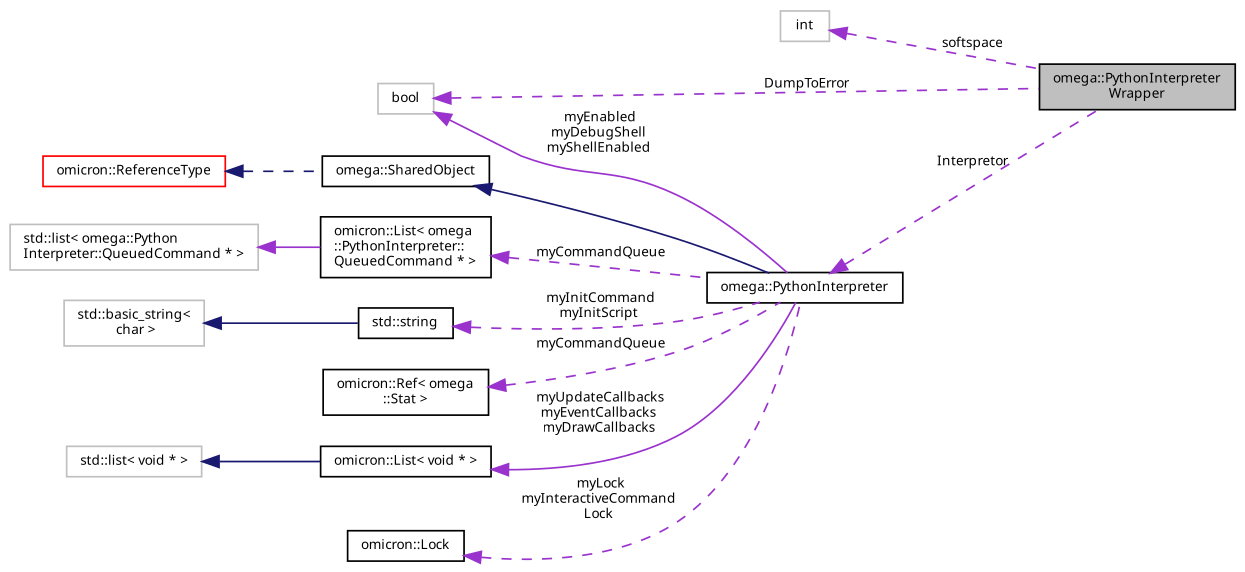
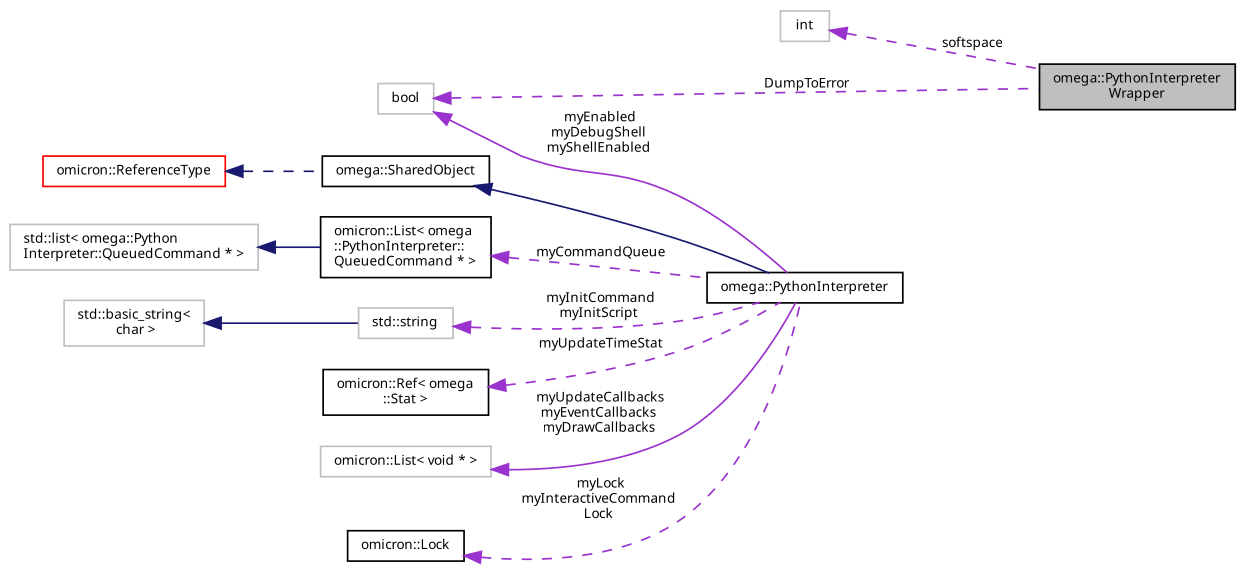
edge "omega::PythonInterpreter Wrapper" -> "omega::PythonInterpreter": removed, label "Interpretor"
edge "omicron::List< omega ::PythonInterpreter:: QueuedCommand * >" -> "std::list< omega::Python Interpreter::QueuedCommand * >": color darkorchid3 -> midnightblue
node "std::string": color black -> grey75
edge "omega::PythonInterpreter" -> "omicron::Ref< omega ::Stat >": label " myCommandQueue" -> " myUpdateTimeStat"
node "std::list< void * >": removed
node "omicron::List< void * >": color black -> grey75
